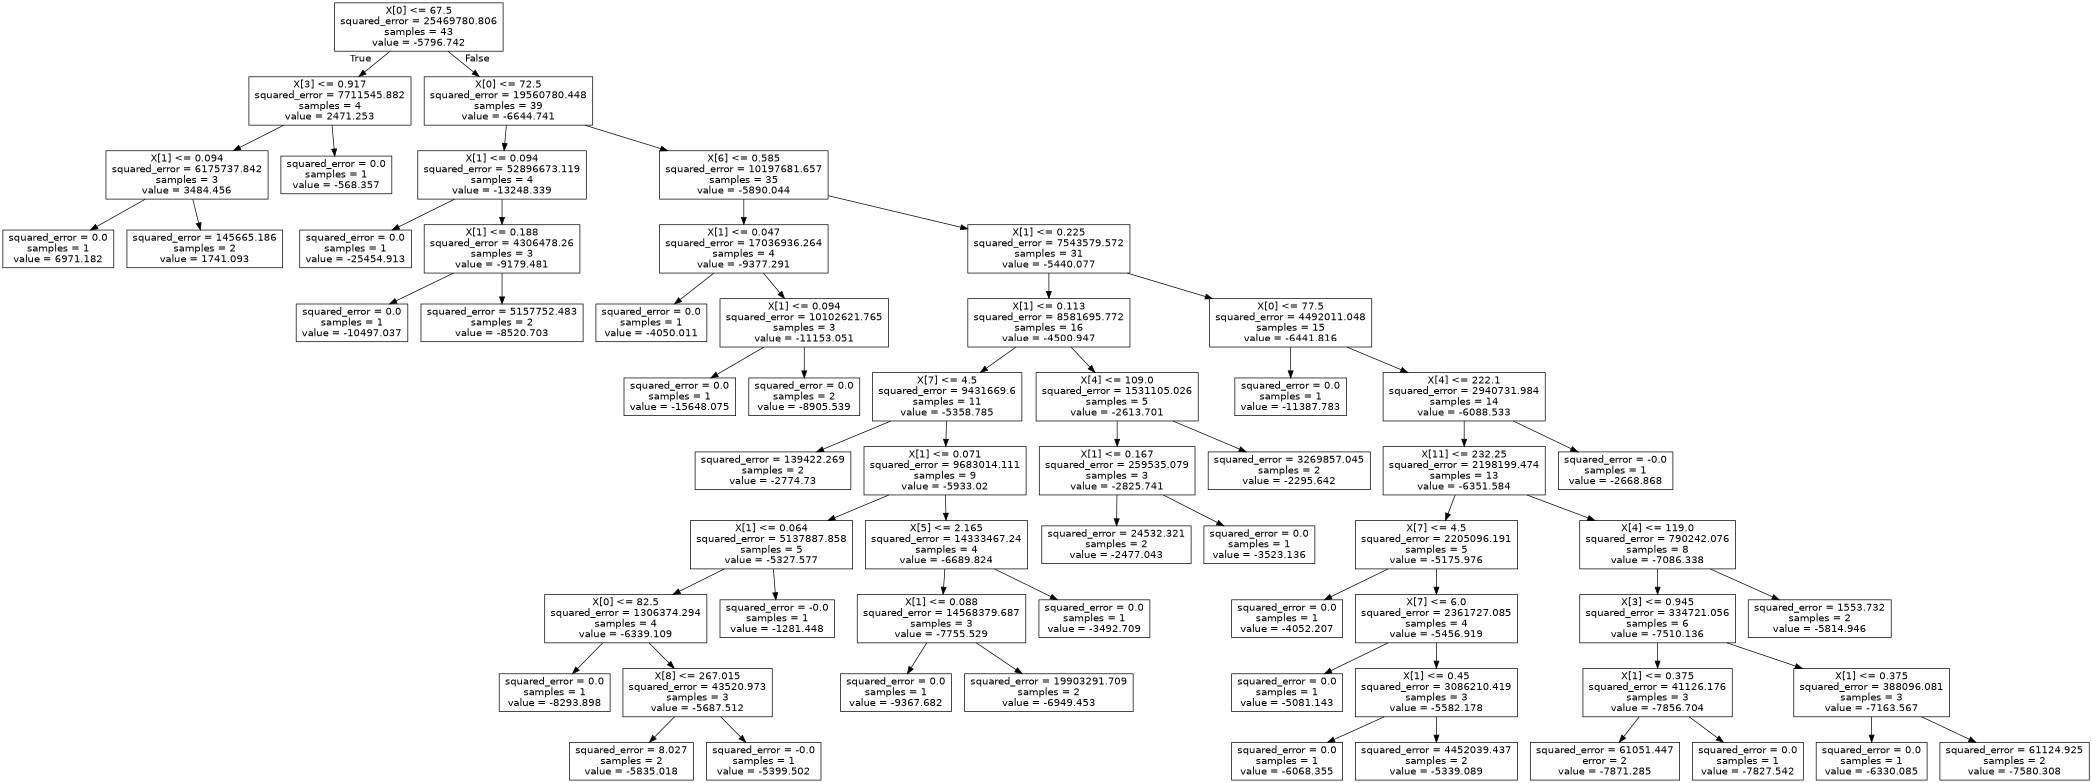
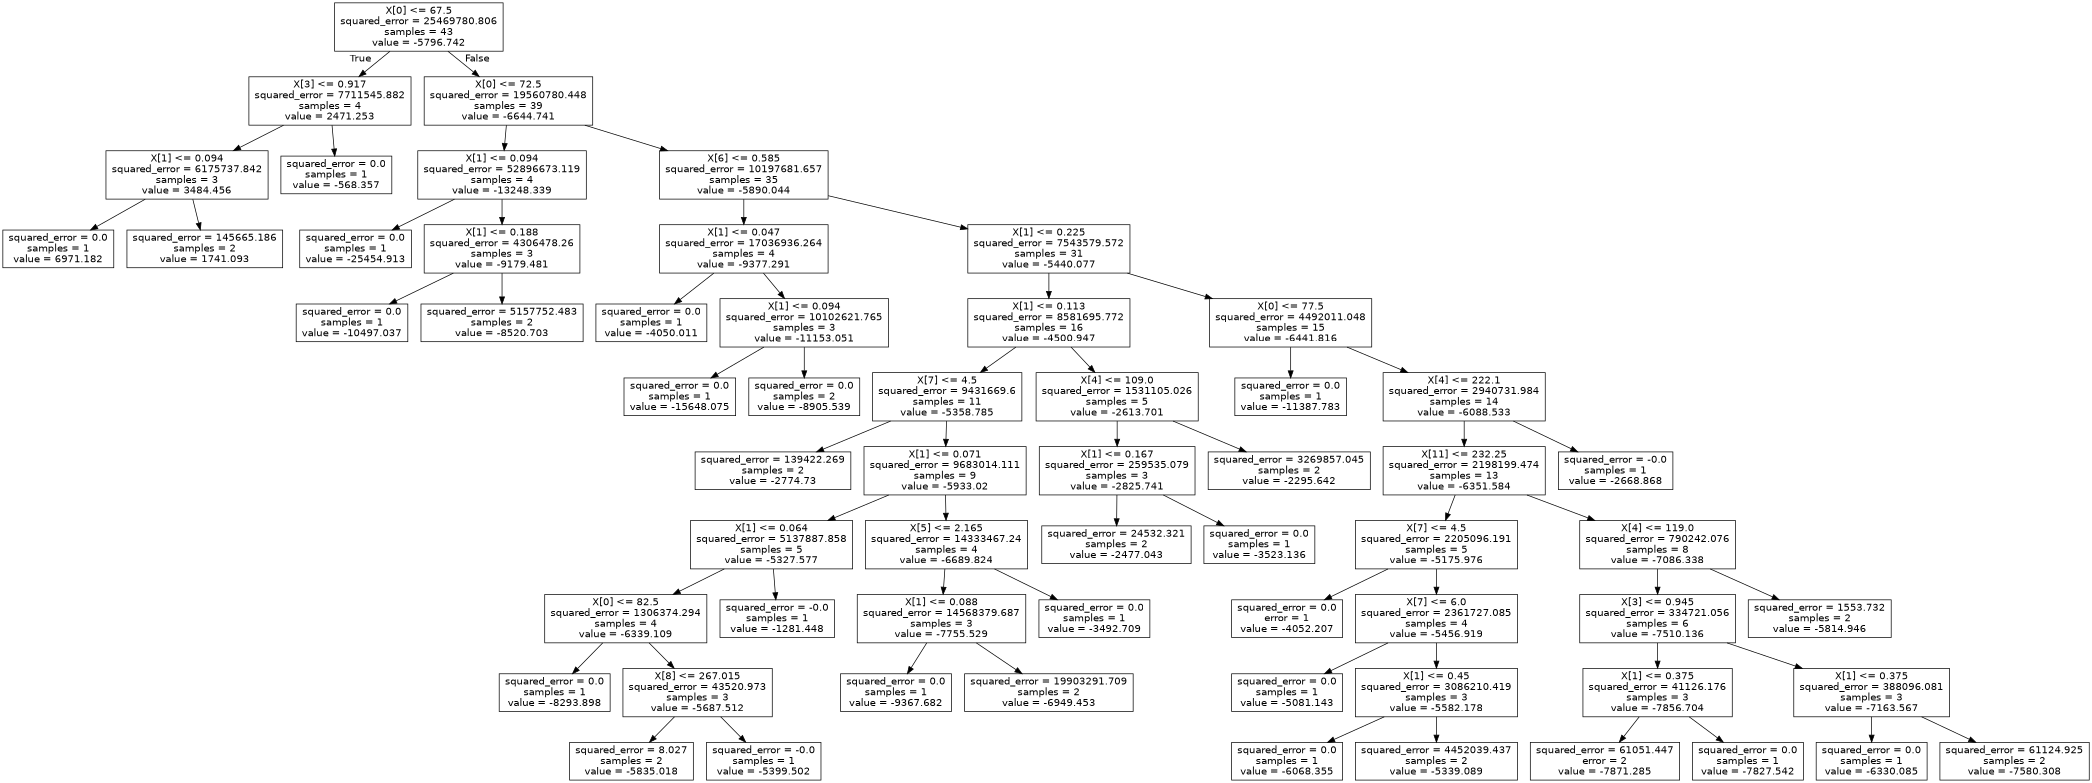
node "squared_error = 0.0 samples = 1 value = -4052.207": label "squared_error = 0.0 samples = 1 value = -4052.207" -> "squared_error = 0.0 error = 1 value = -4052.207"
